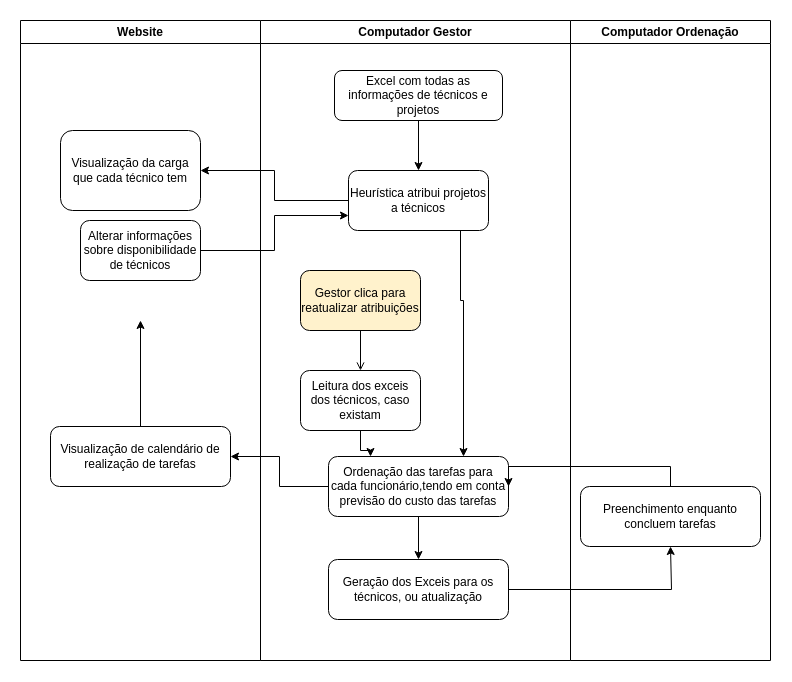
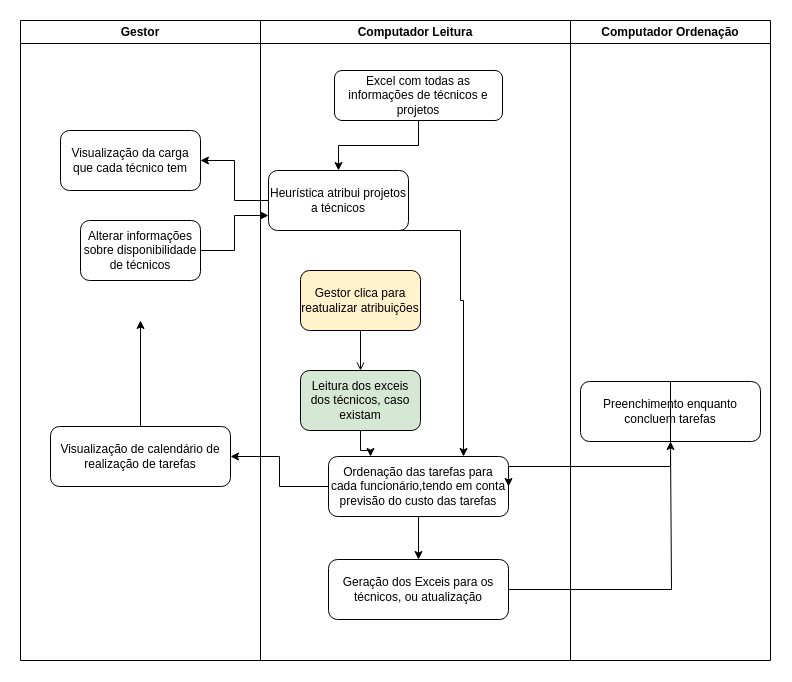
node "Website": label "Website" -> "Gestor"
node "Computador Gestor": label "Computador Gestor" -> "Computador Leitura"
node "Visualização da carga que cada técnico tem": size 140x80 -> 140x60
node "Heurística atribui projetos a técnicos": moved (419, 201) -> (339, 201)
node "Leitura dos exceis dos técnicos, caso existam": fillcolor #ffffff -> #d5e8d4
node "Preenchimento enquanto concluem tarefas": moved (671, 517) -> (671, 412)
